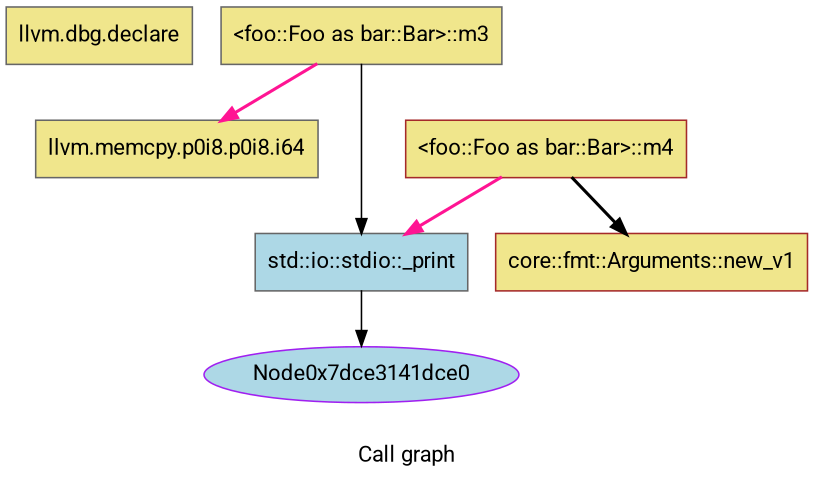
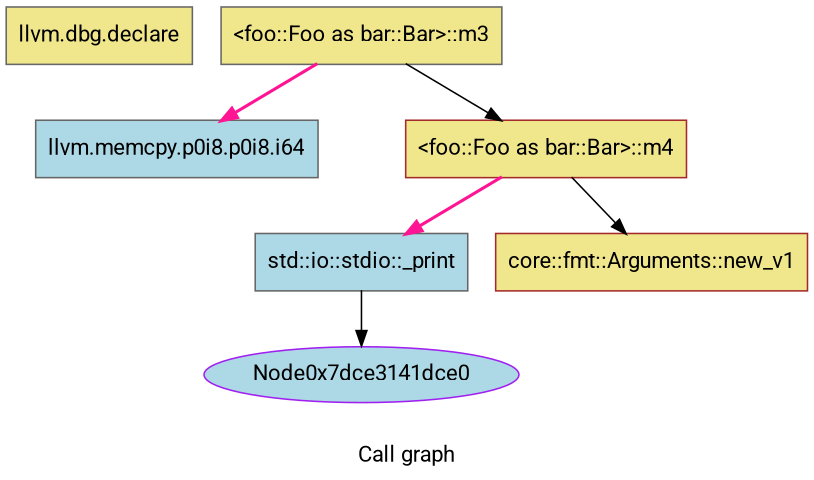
edge "<foo::Foo as bar::Bar>::m3" -> "std::io::stdio::_print": now "<foo::Foo as bar::Bar>::m3" -> "<foo::Foo as bar::Bar>::m4"
node "llvm.memcpy.p0i8.p0i8.i64": fillcolor khaki -> lightblue
edge "<foo::Foo as bar::Bar>::m4" -> "core::fmt::Arguments::new_v1": style bold -> solid
